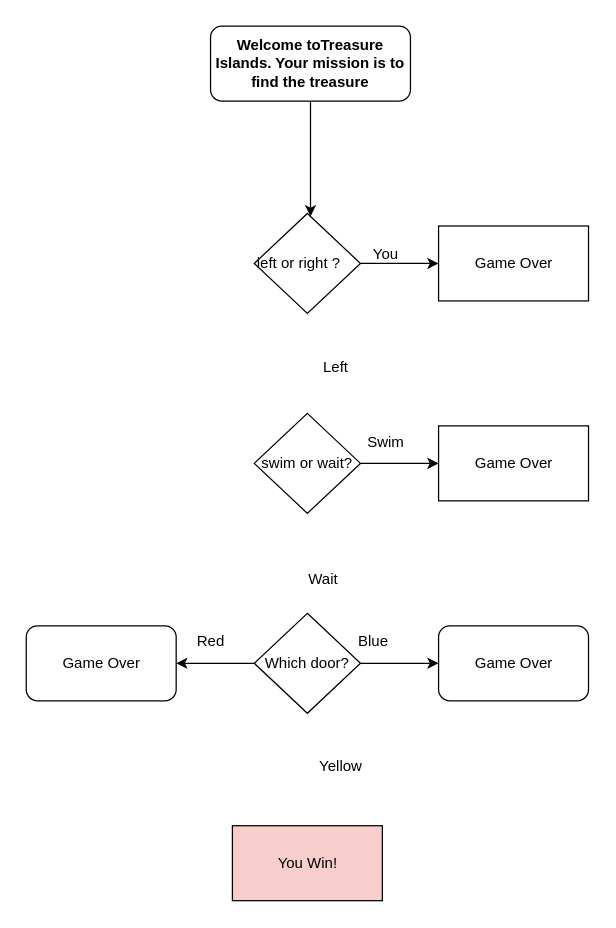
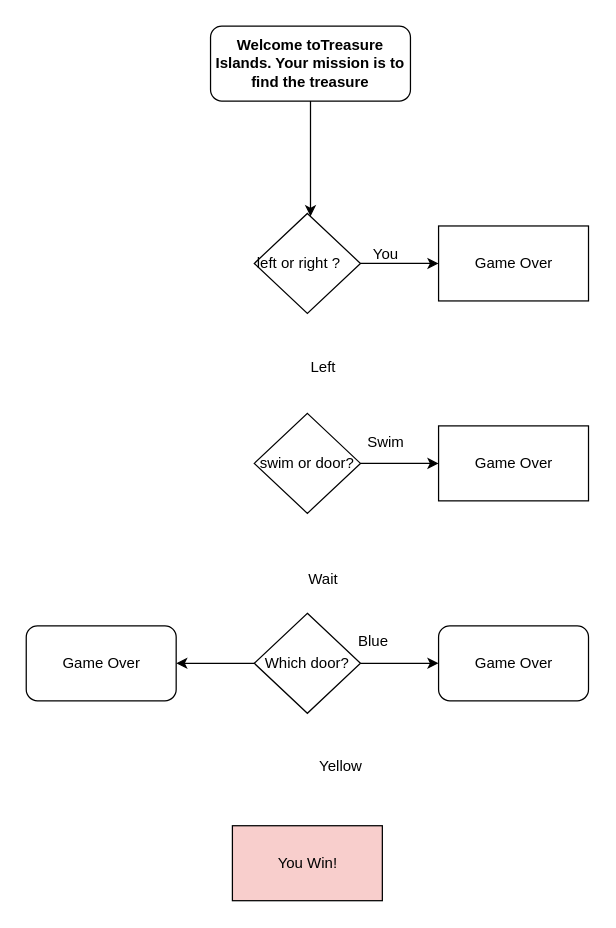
node "Left": moved (336, 367) -> (323, 367)
node "swim or wait?": label "swim or wait?" -> "swim or door?"
node "Red": removed
